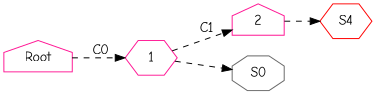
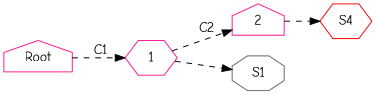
edge "1" -> "2": label " C1" -> " C2"
edge "Root" -> "1": label " C0" -> " C1"
node "S0": label "S0" -> "S1"
